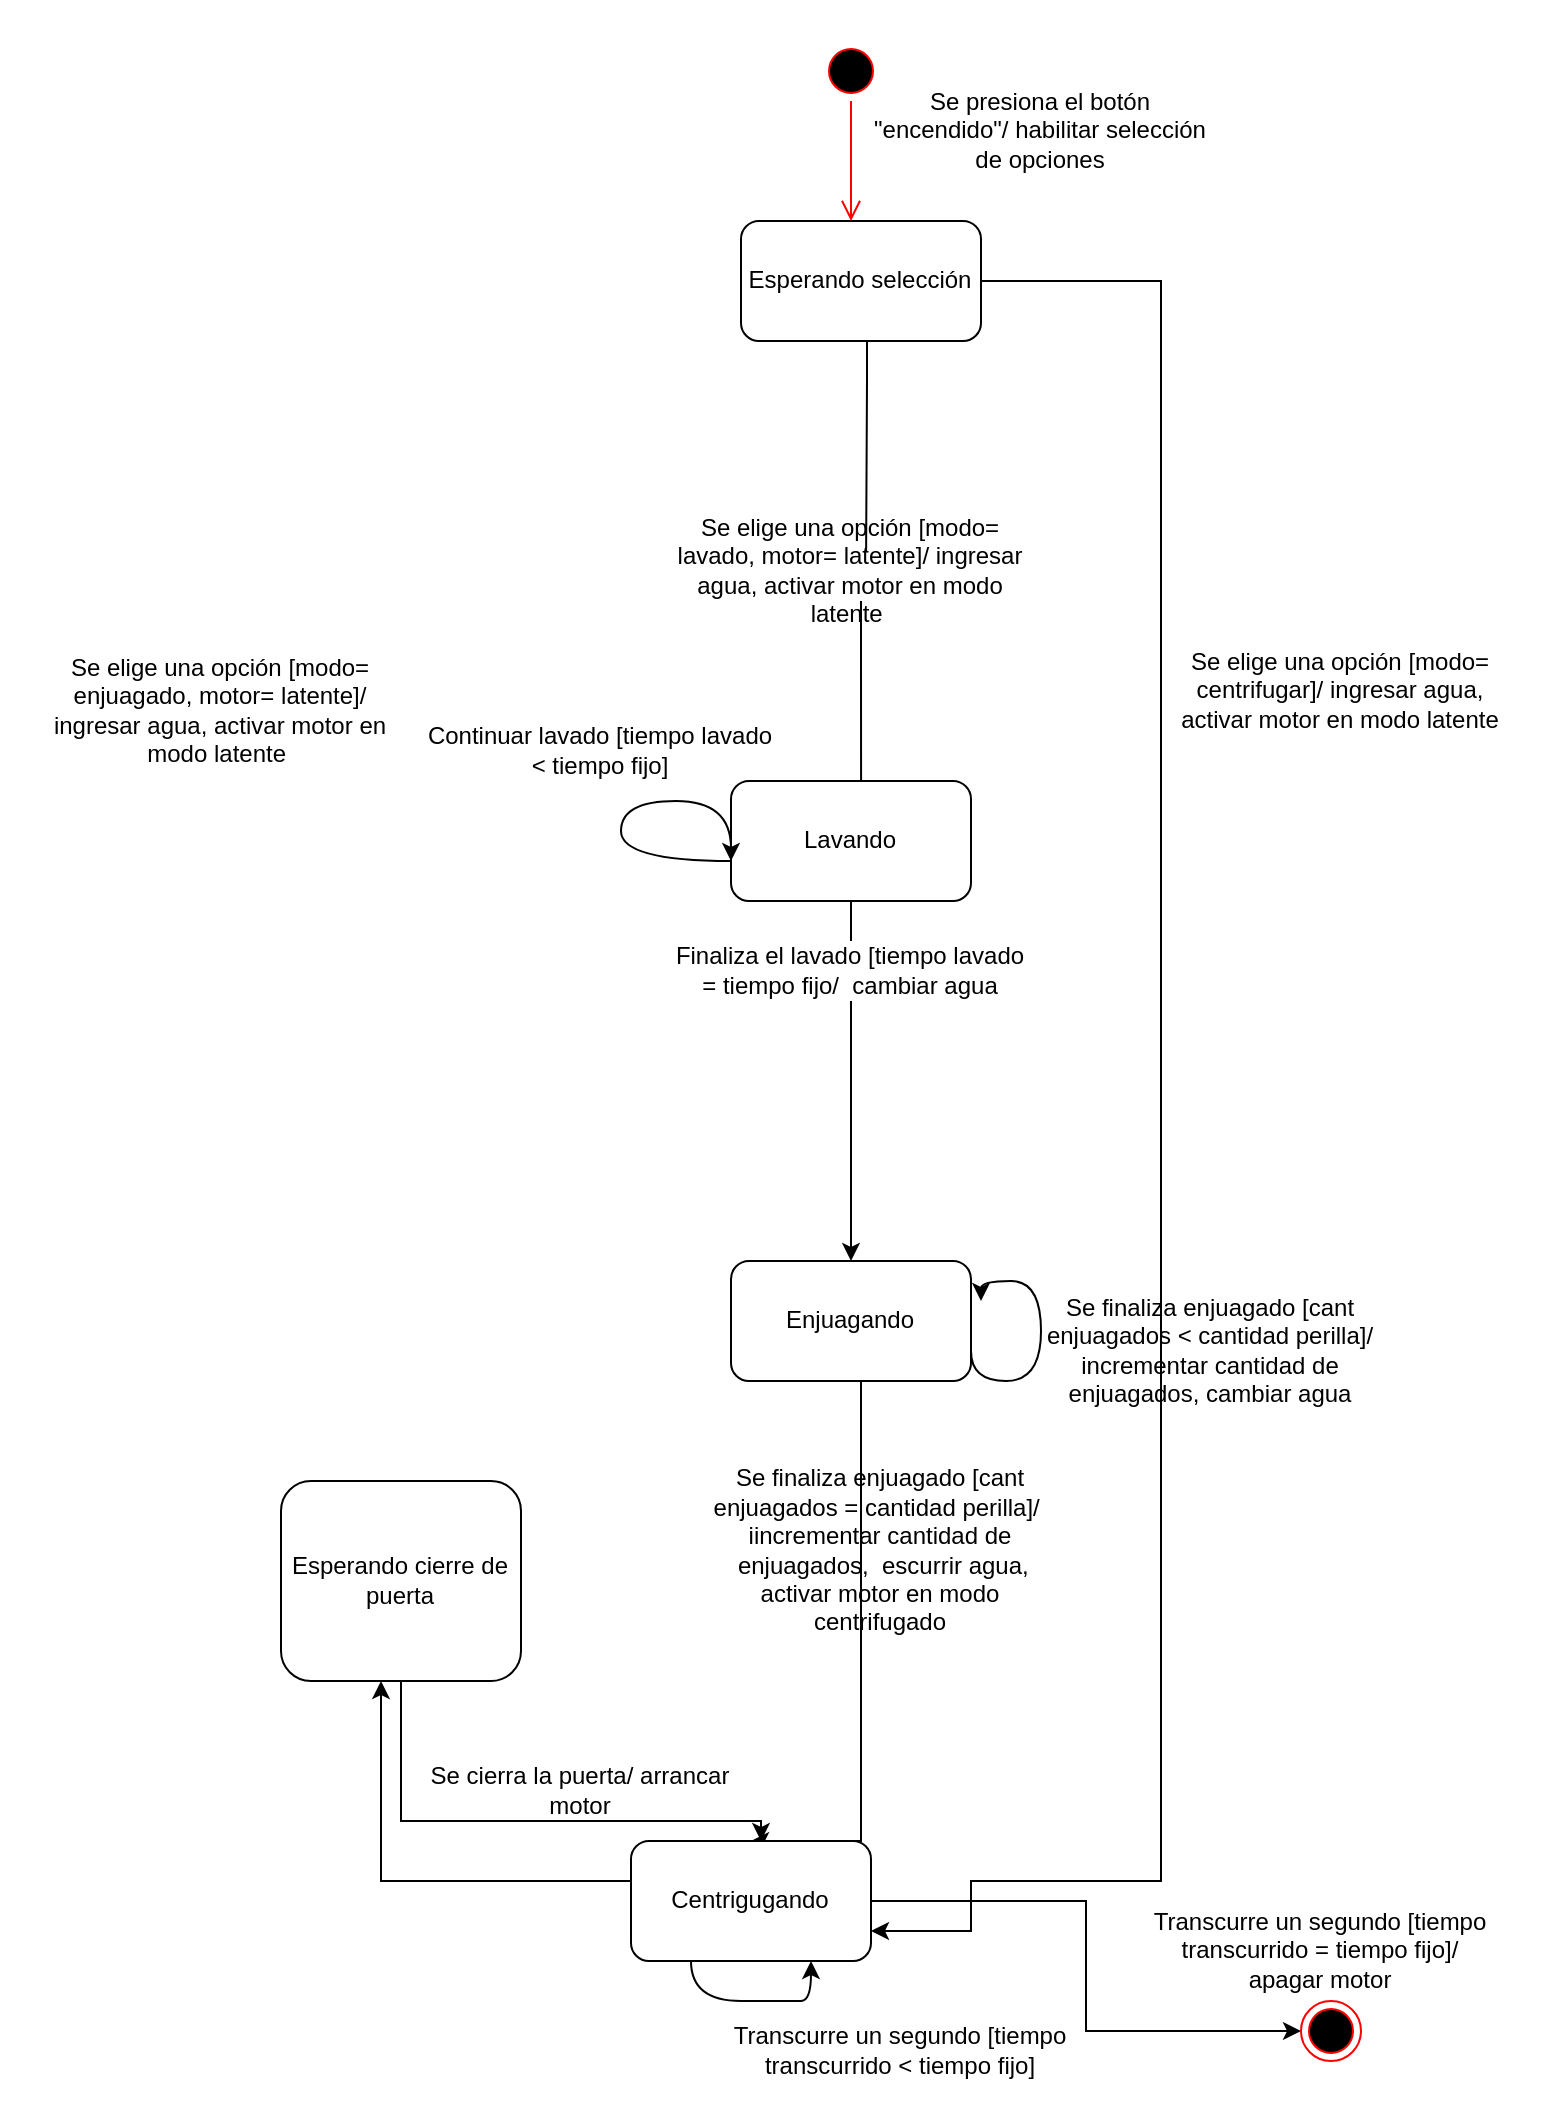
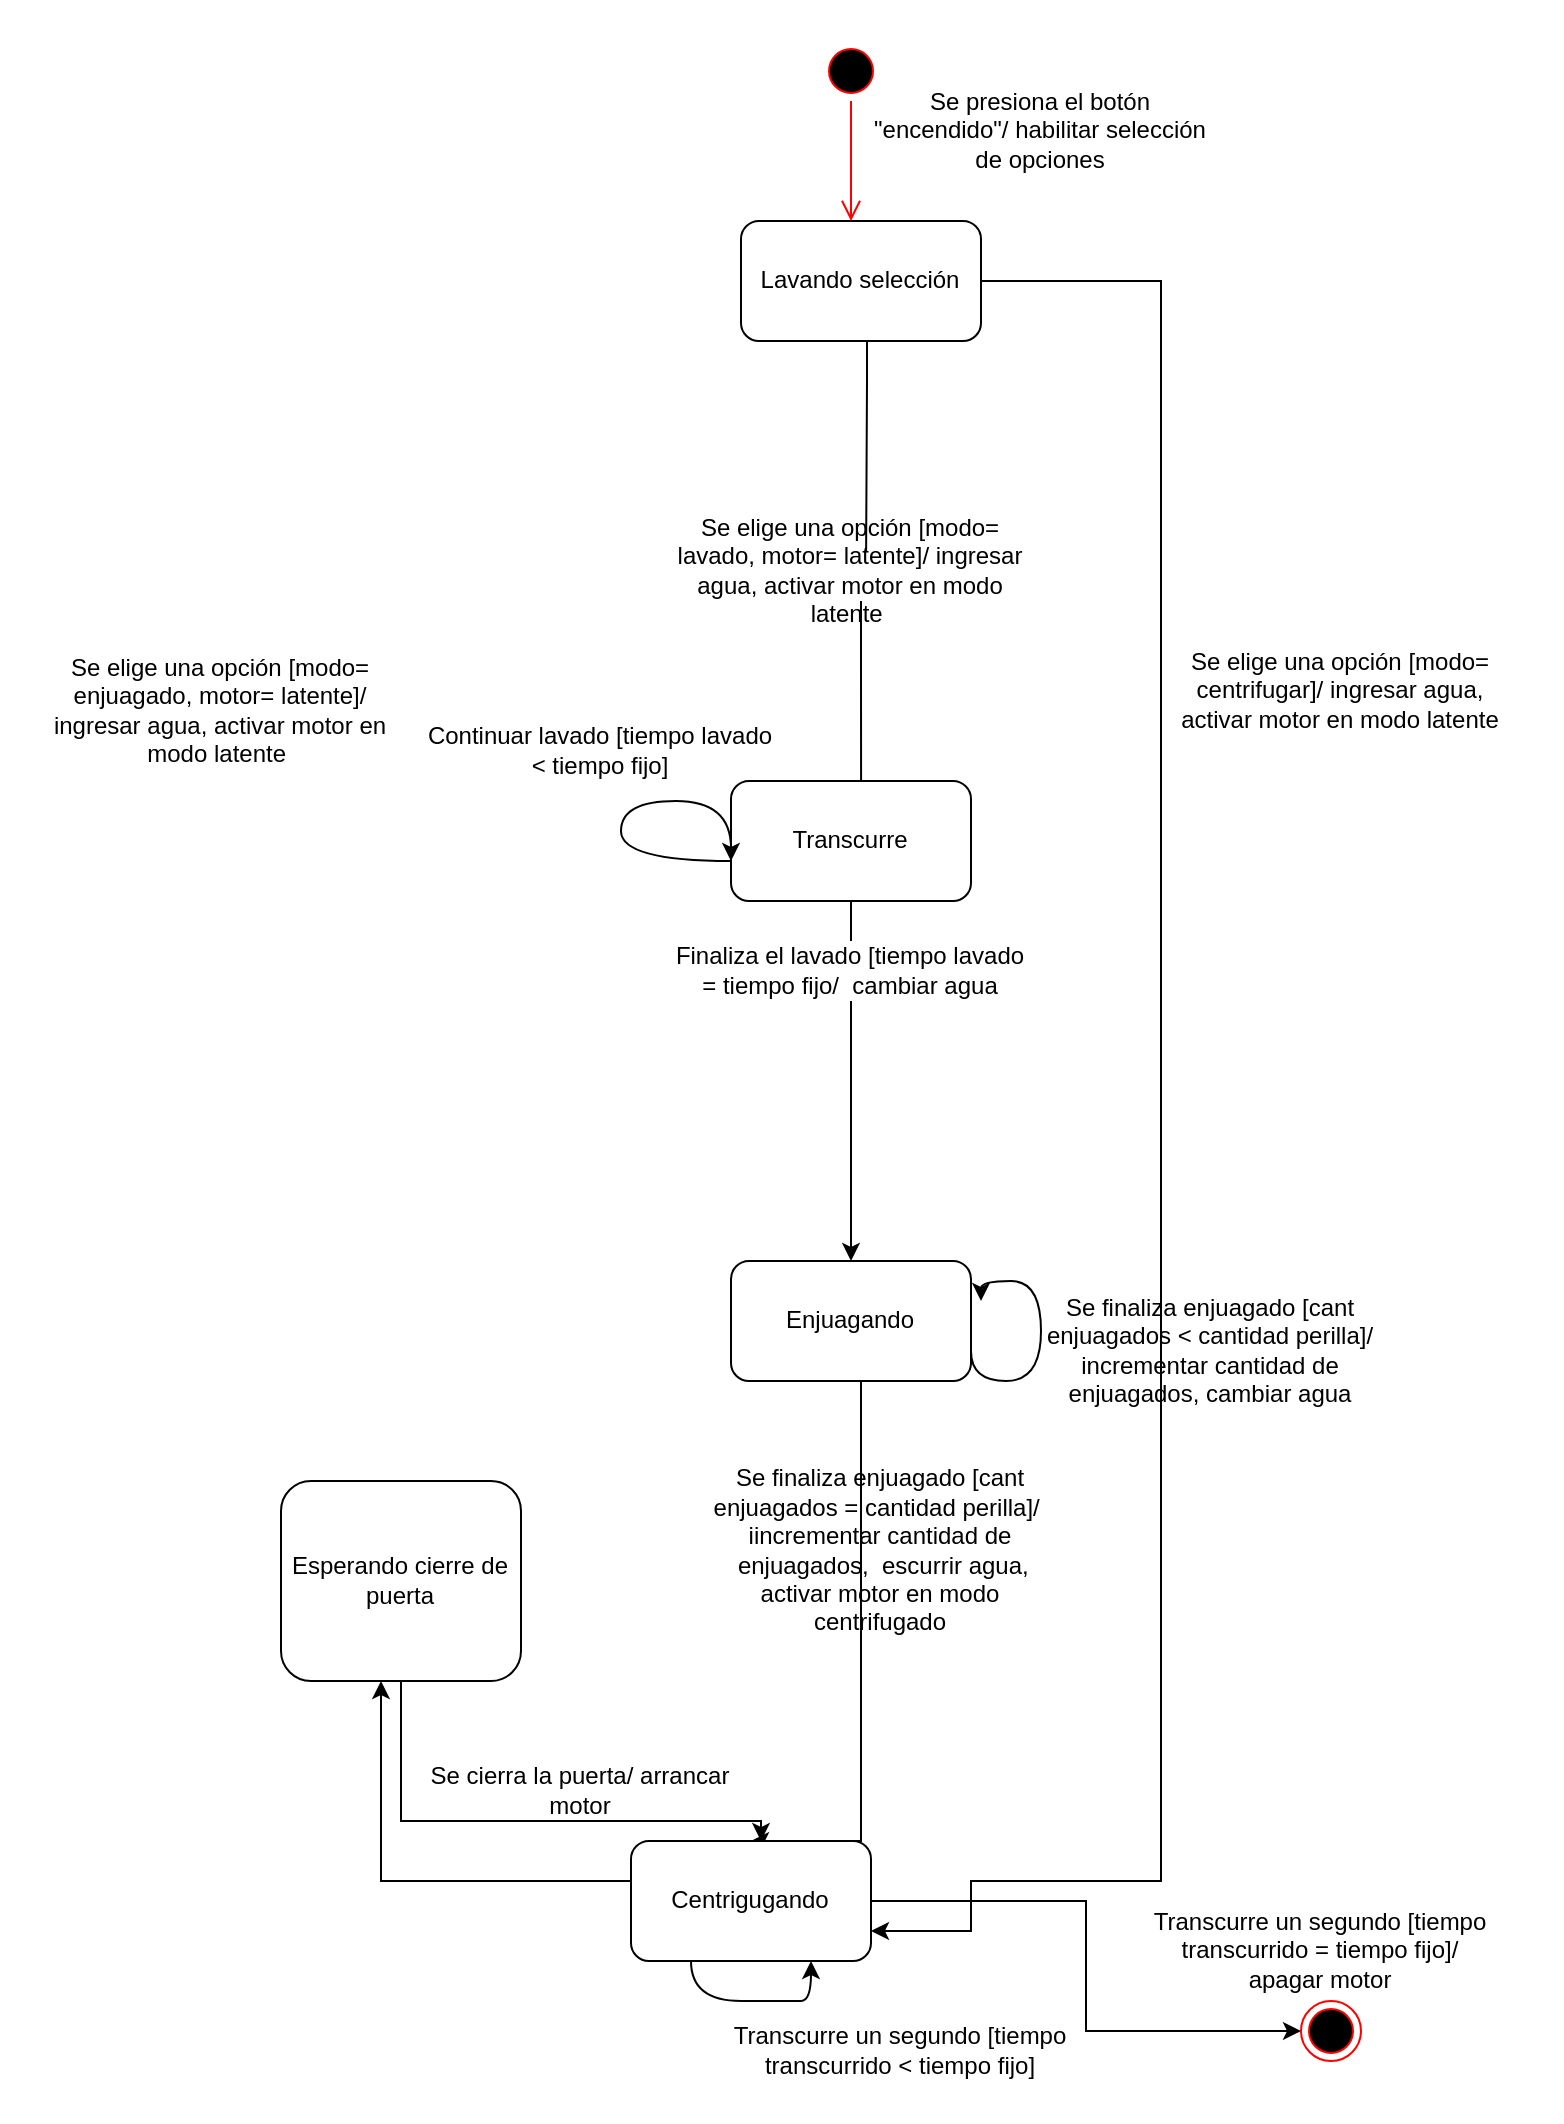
node "Esperando selección": label "Esperando selección" -> "Lavando selección"
node "Lavando": label "Lavando" -> "Transcurre"
